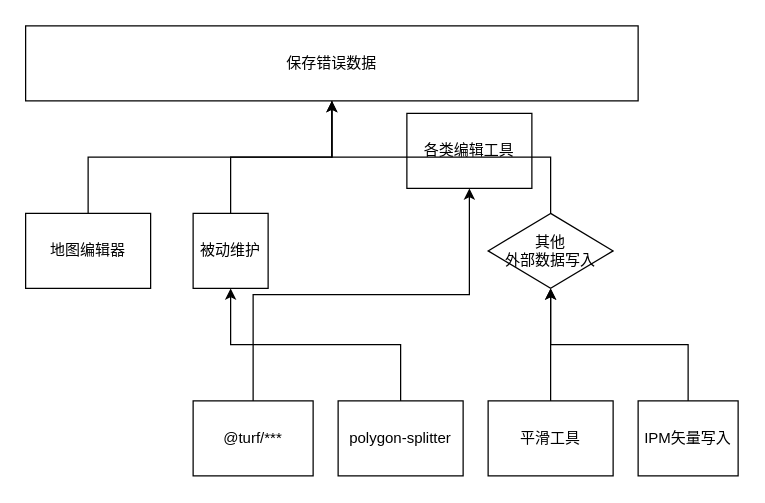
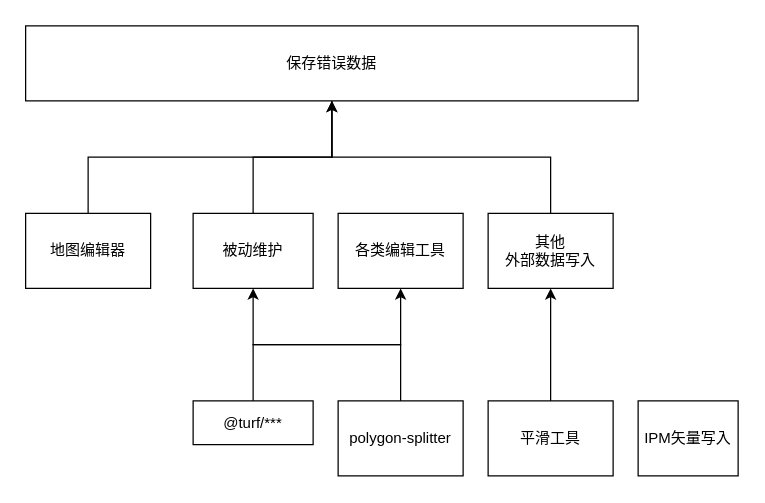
node "各类编辑工具": moved (469, 151) -> (401, 251)
node "被动维护": size 75x75 -> 120x75
node "其他 外部数据写入": shape diamond -> rectangle
edge "IPM矢量写入" -> "其他 外部数据写入": removed
node "@turf/***": size 120x75 -> 120x44
